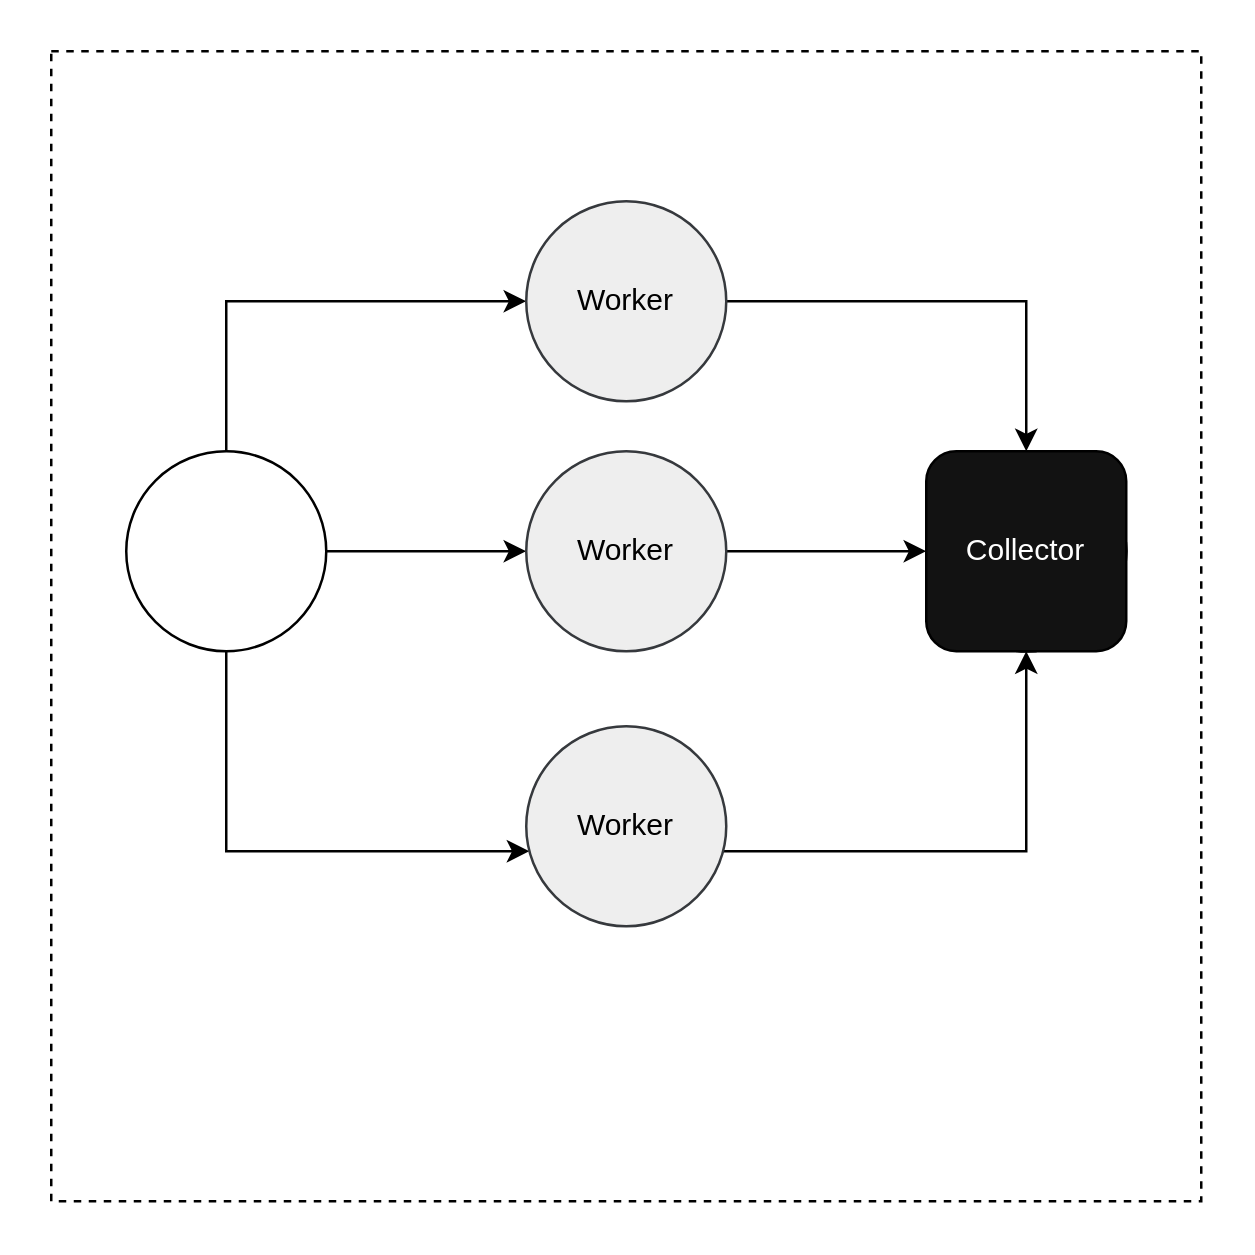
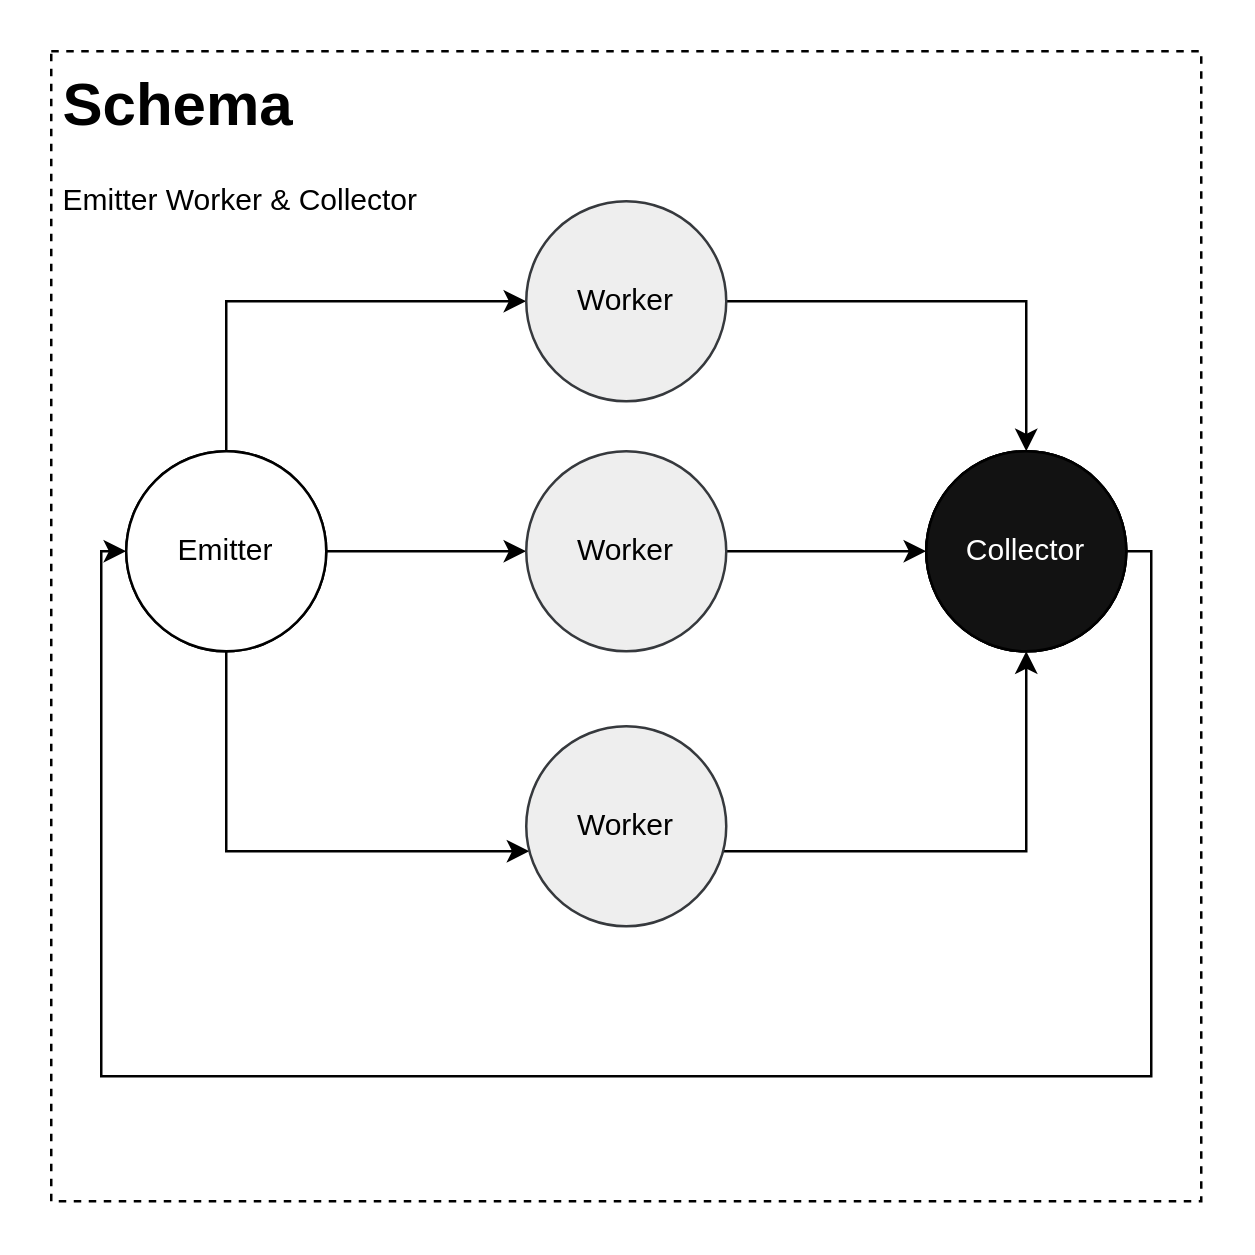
node "Schema Emitter Worker & Collector": added
node "Emitter": added
node "Collector": shape rounded rectangle -> ellipse
edge "Collector" -> "Emitter": added
